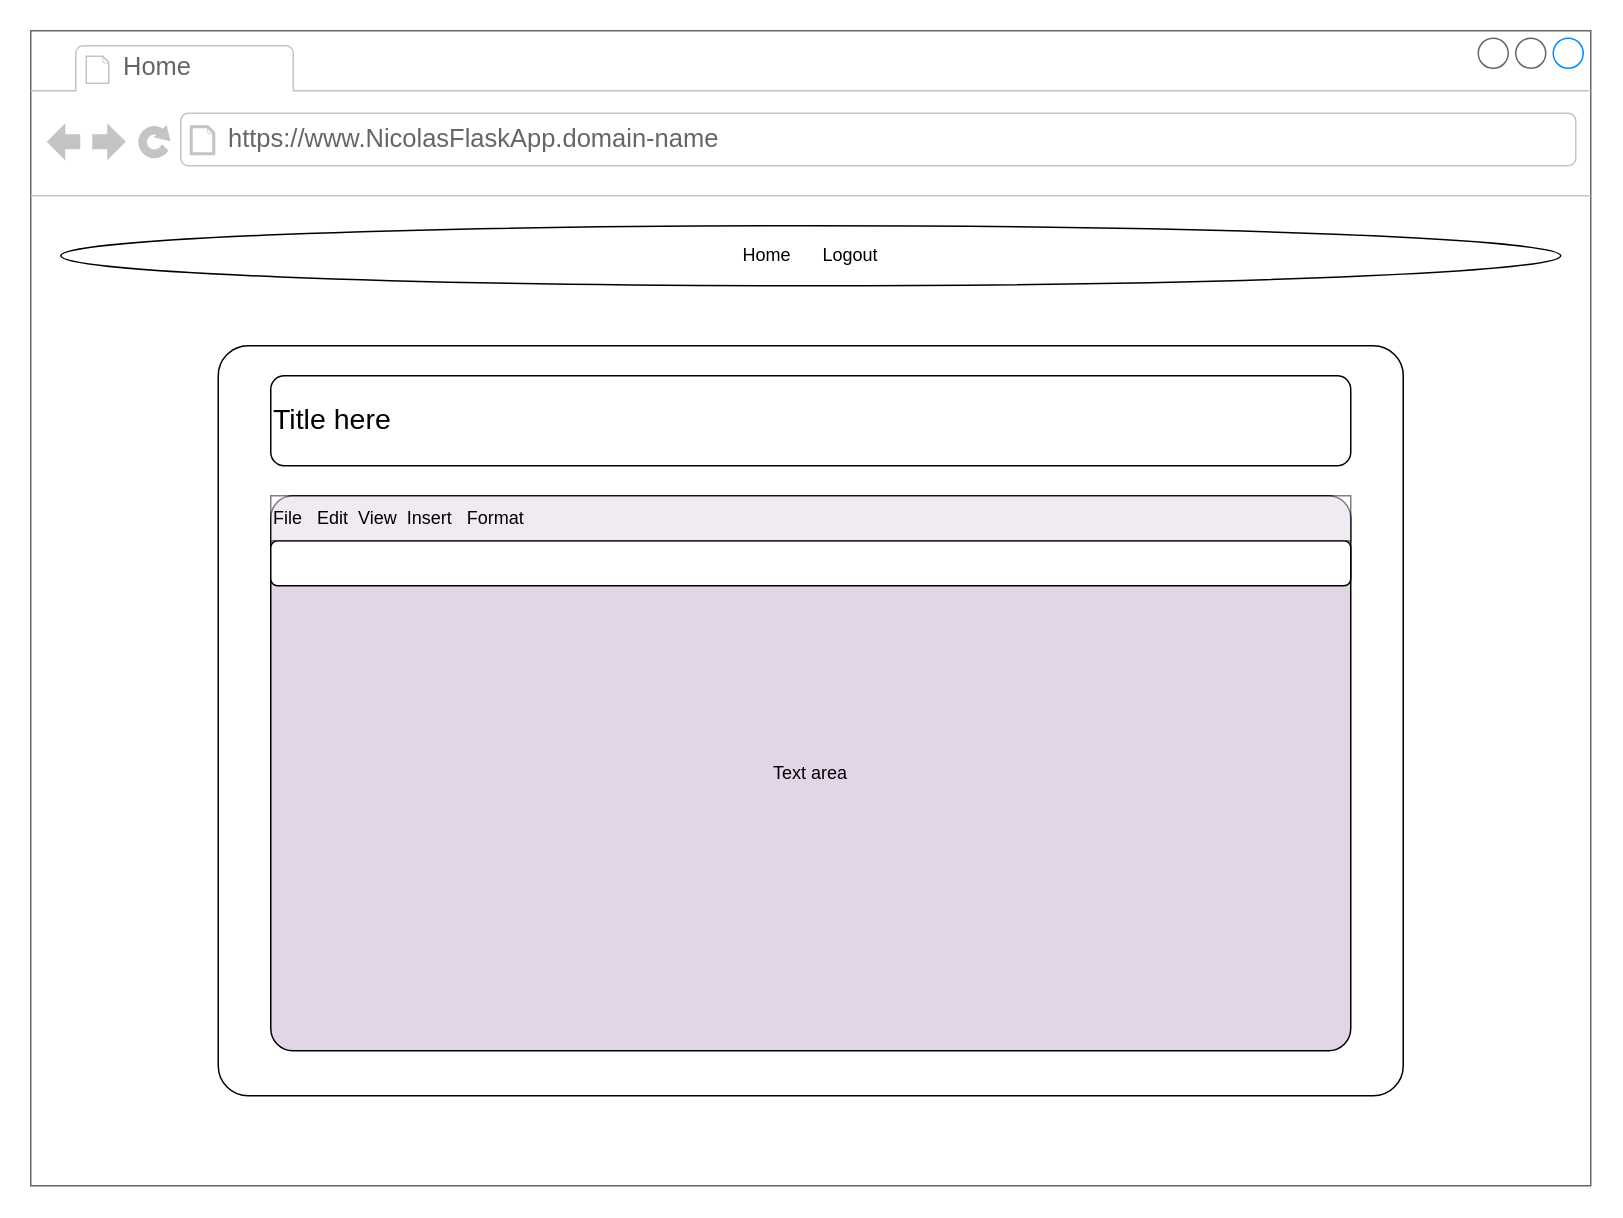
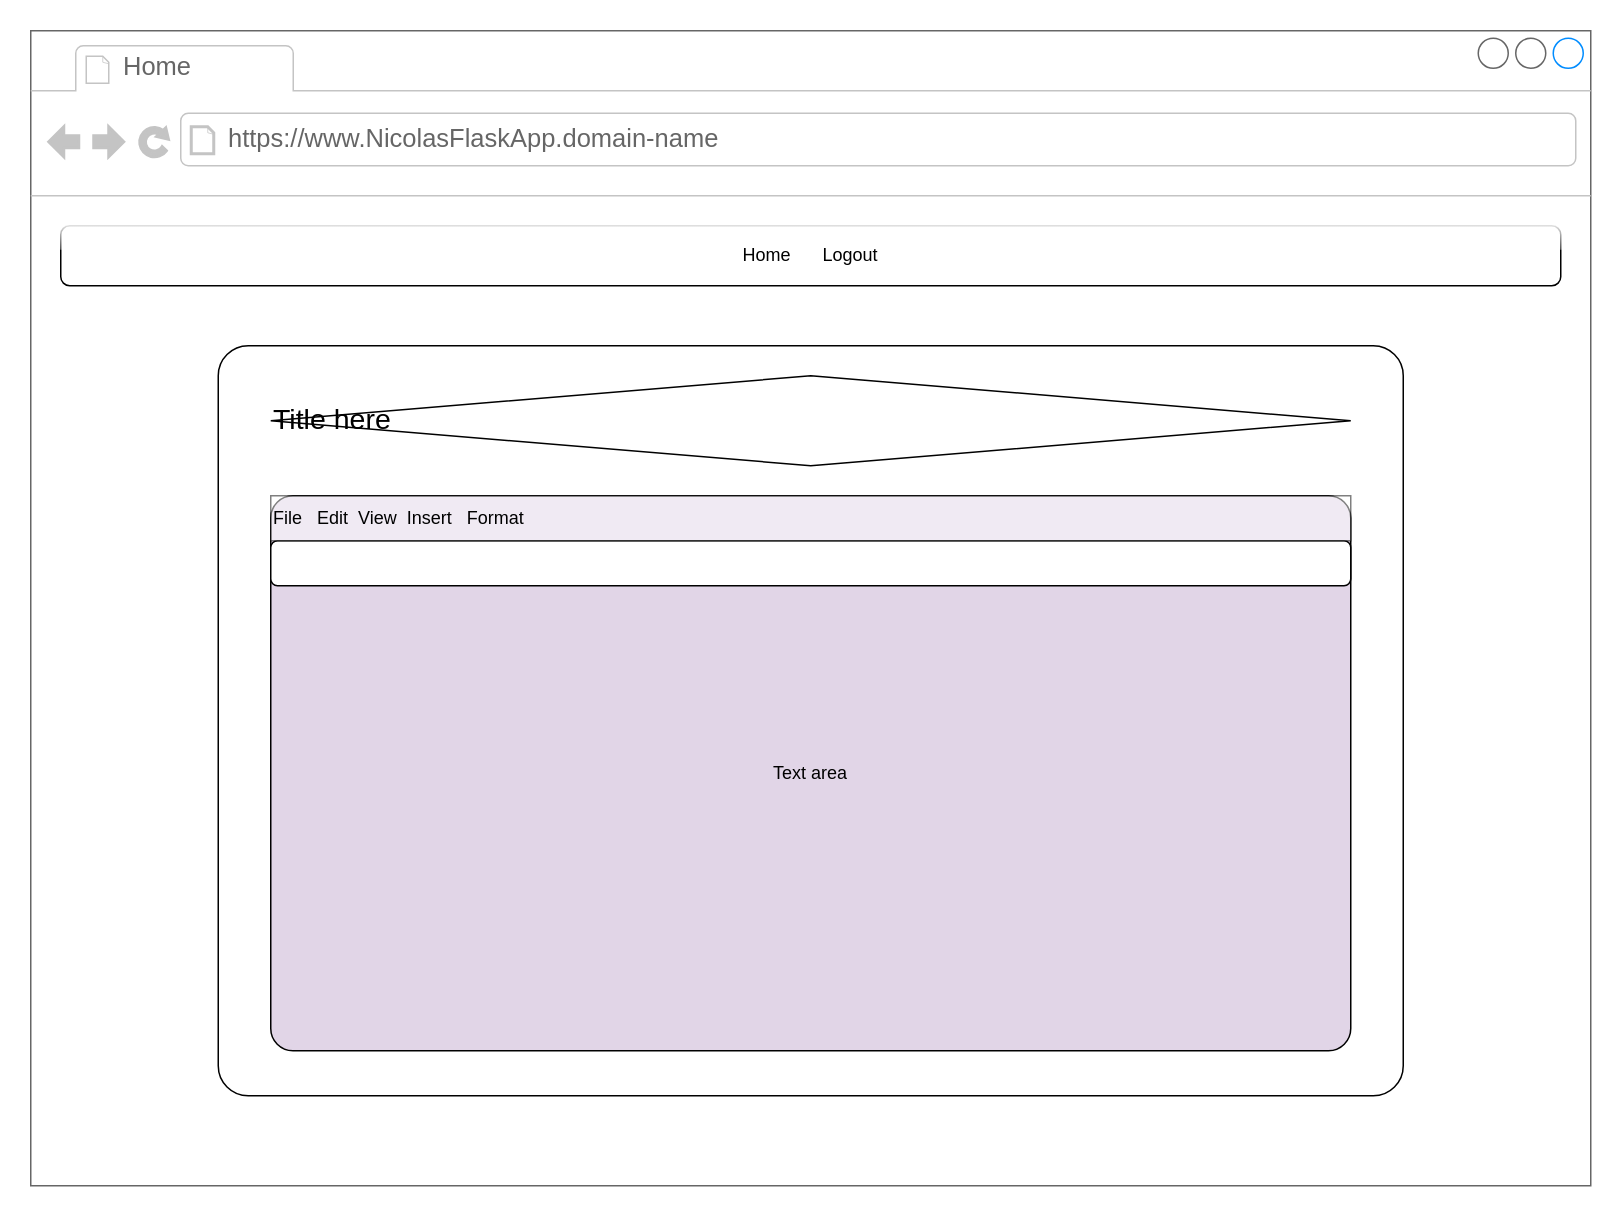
node "Home Logout": shape ellipse -> rounded rectangle
node "Title here": shape rounded rectangle -> diamond
